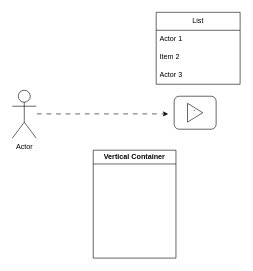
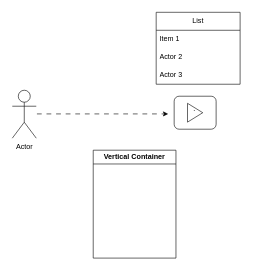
node "Actor 1": label "Actor 1" -> "Item 1"
node "Item 2": label "Item 2" -> "Actor 2"
